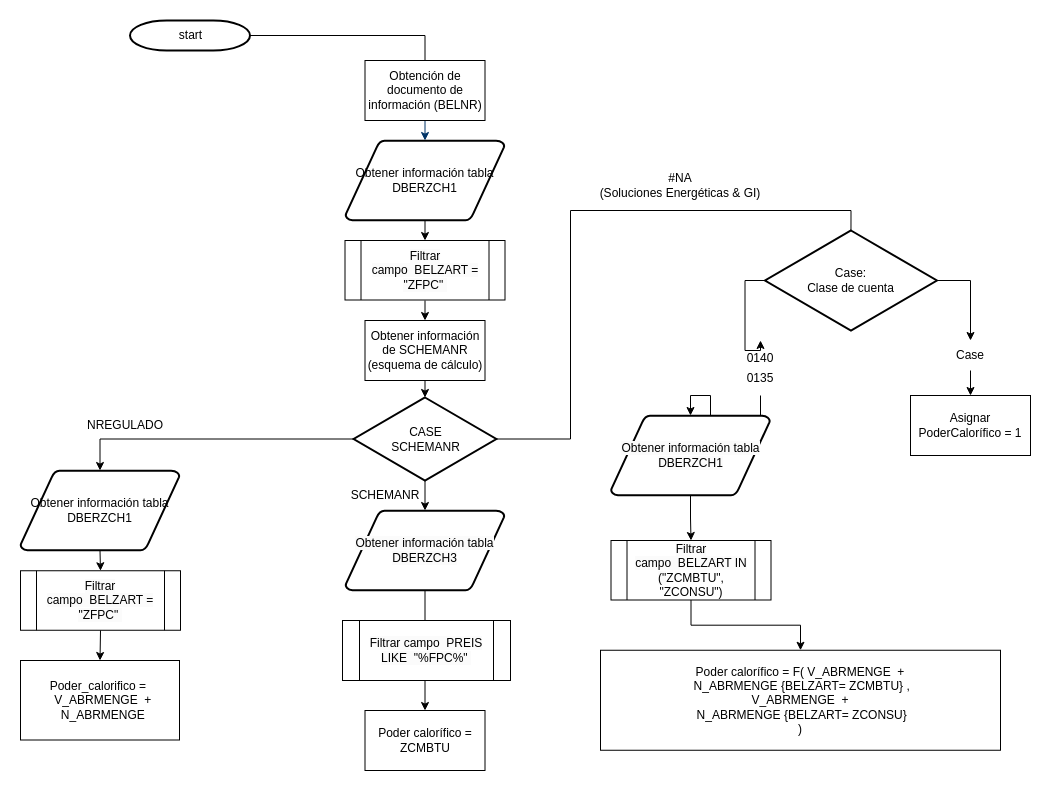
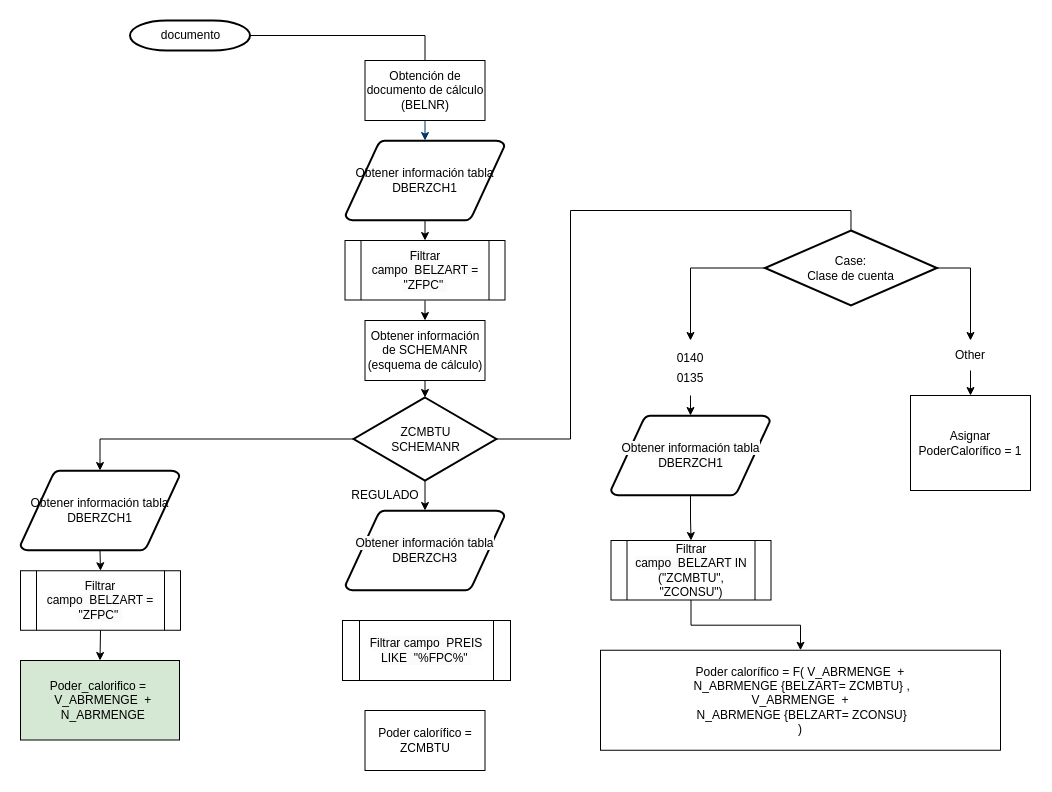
node "start": label "start" -> "documento"
node "Obtención de documento de información (BELNR)": label "Obtención de documento de información (BELNR)" -> "Obtención de documento de cálculo (BELNR)"
node "#NA (Soluciones Energéticas & GI)": removed
node "Case: Clase de cuenta": size 172x100 -> 172x75
node "Case": label "Case" -> "Other"
node "0140 0135": moved (761, 368) -> (691, 368)
node "NREGULADO": removed
node "Asignar PoderCalorífico = 1": size 120x60 -> 120x95
node "CASE SCHEMANR": label "CASE SCHEMANR" -> "ZCMBTU SCHEMANR"
node "SCHEMANR": label "SCHEMANR" -> "REGULADO"
edge "Obtener información tabla DBERZCH3" -> "Poder calorífico = ZCMBTU": removed
node "Poder_calorifico = V_ABRMENGE + N_ABRMENGE": fillcolor #ffffff -> #d5e8d4
